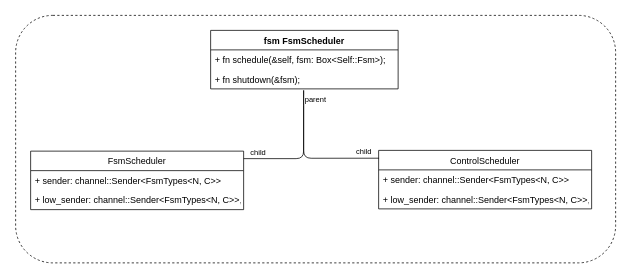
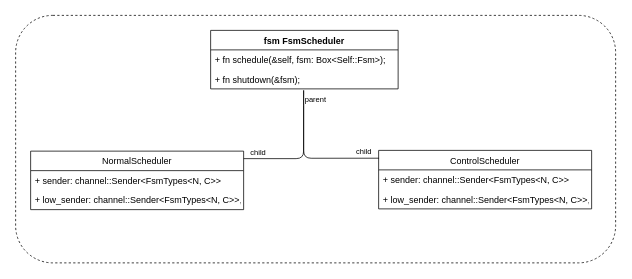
node "FsmScheduler": label "FsmScheduler" -> "NormalScheduler"
